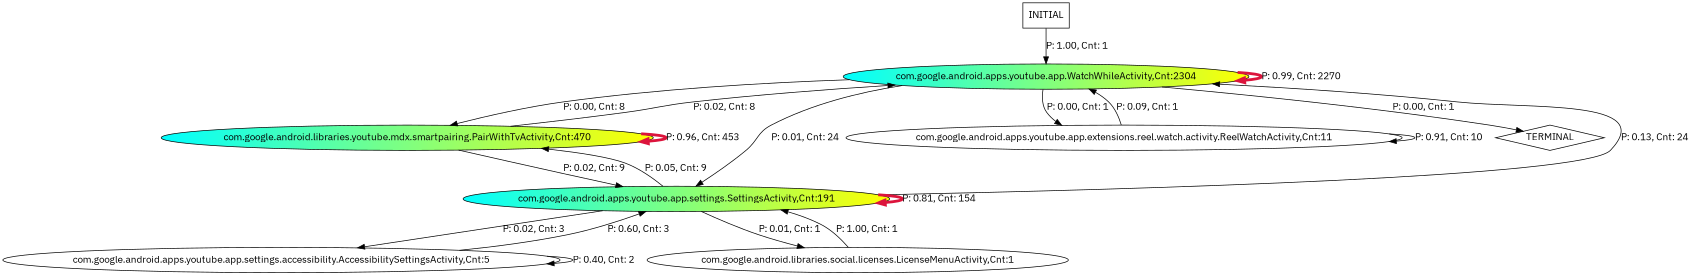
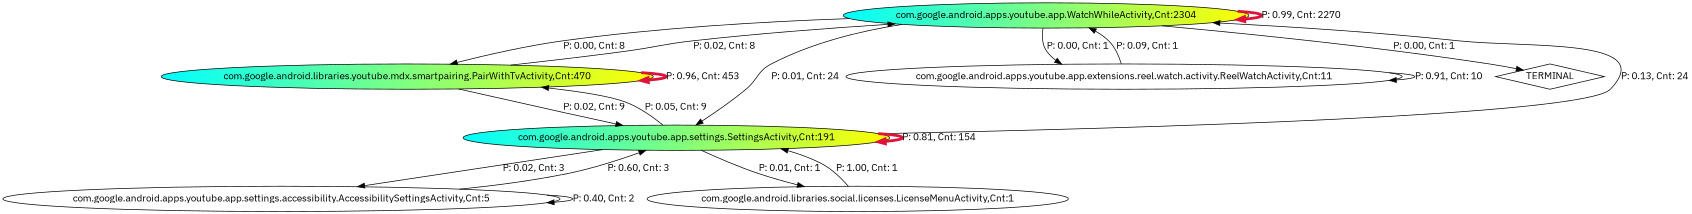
node "INITIAL": removed
